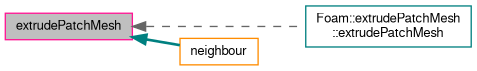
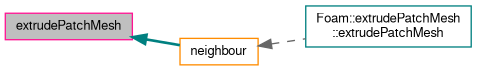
edge "Foam::extrudePatchMesh ::extrudePatchMesh" -> "extrudePatchMesh": now "Foam::extrudePatchMesh ::extrudePatchMesh" -> "neighbour"
